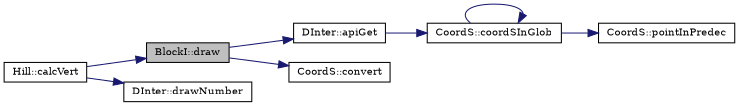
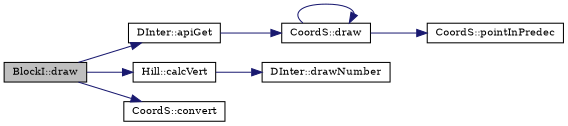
node "CoordS::coordSInGlob": label "CoordS::coordSInGlob" -> "CoordS::draw"
edge "Hill::calcVert" -> "BlockI::draw": reversed
